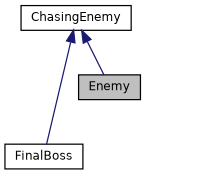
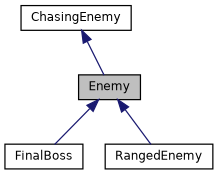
edge "FinalBoss" -> "ChasingEnemy": now "FinalBoss" -> "Enemy"
node "RangedEnemy": added
